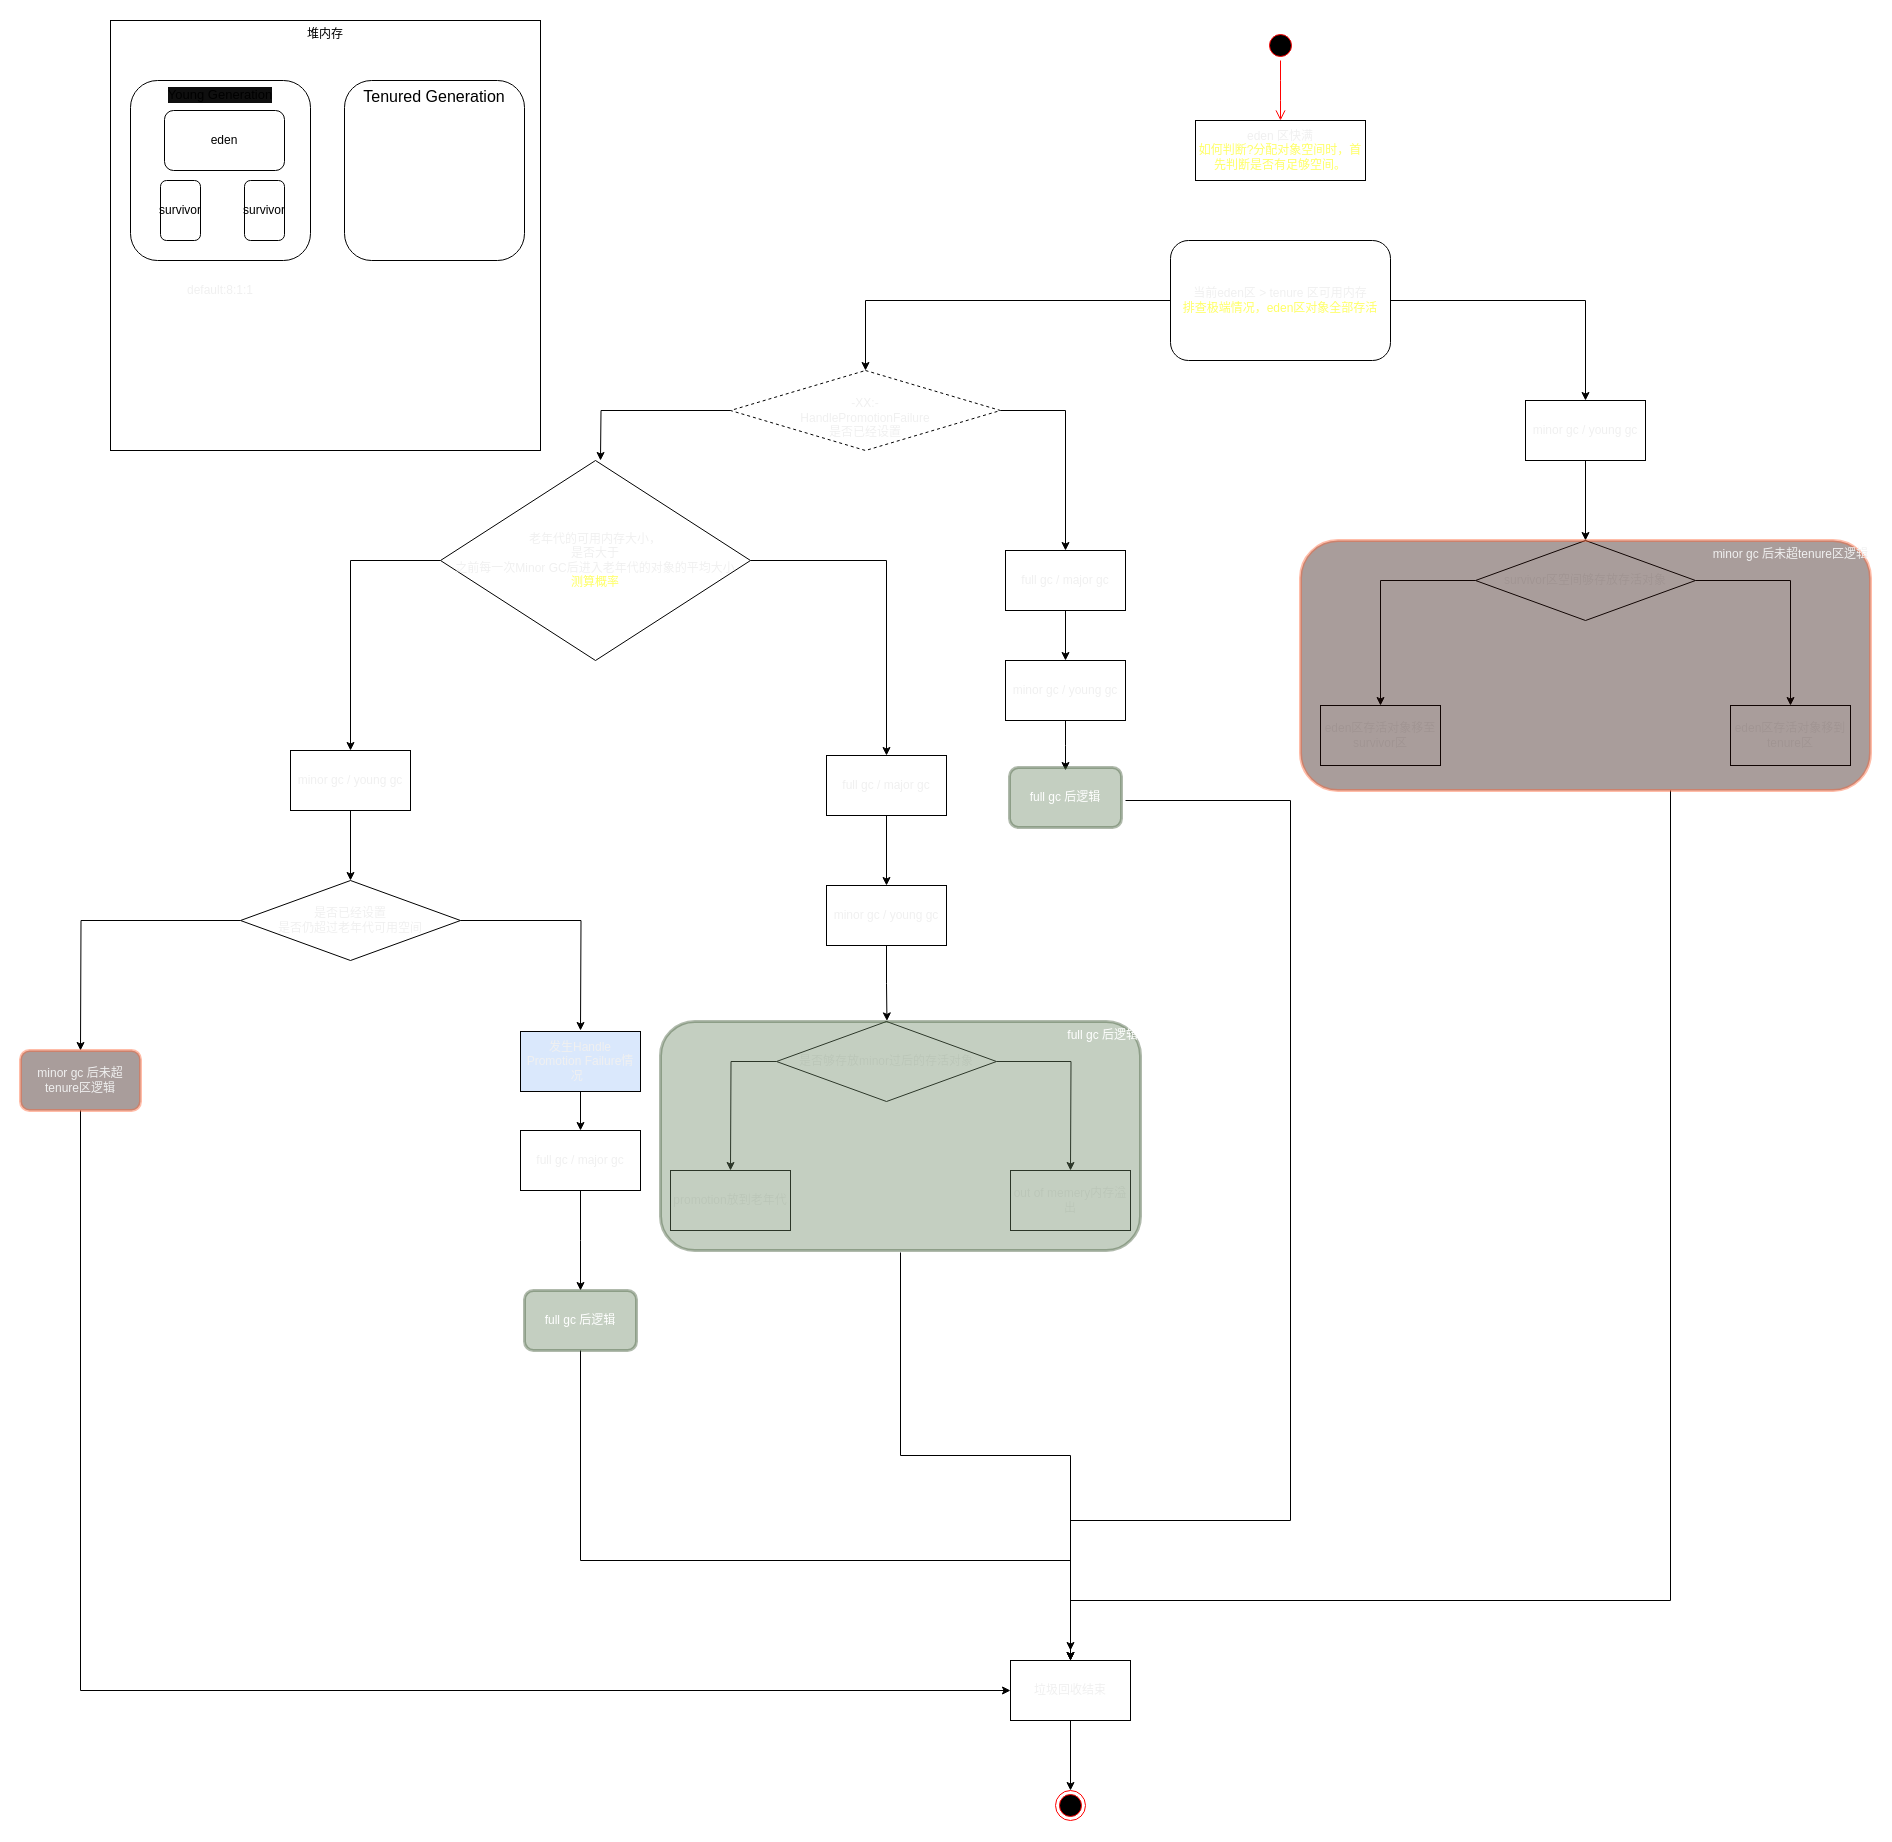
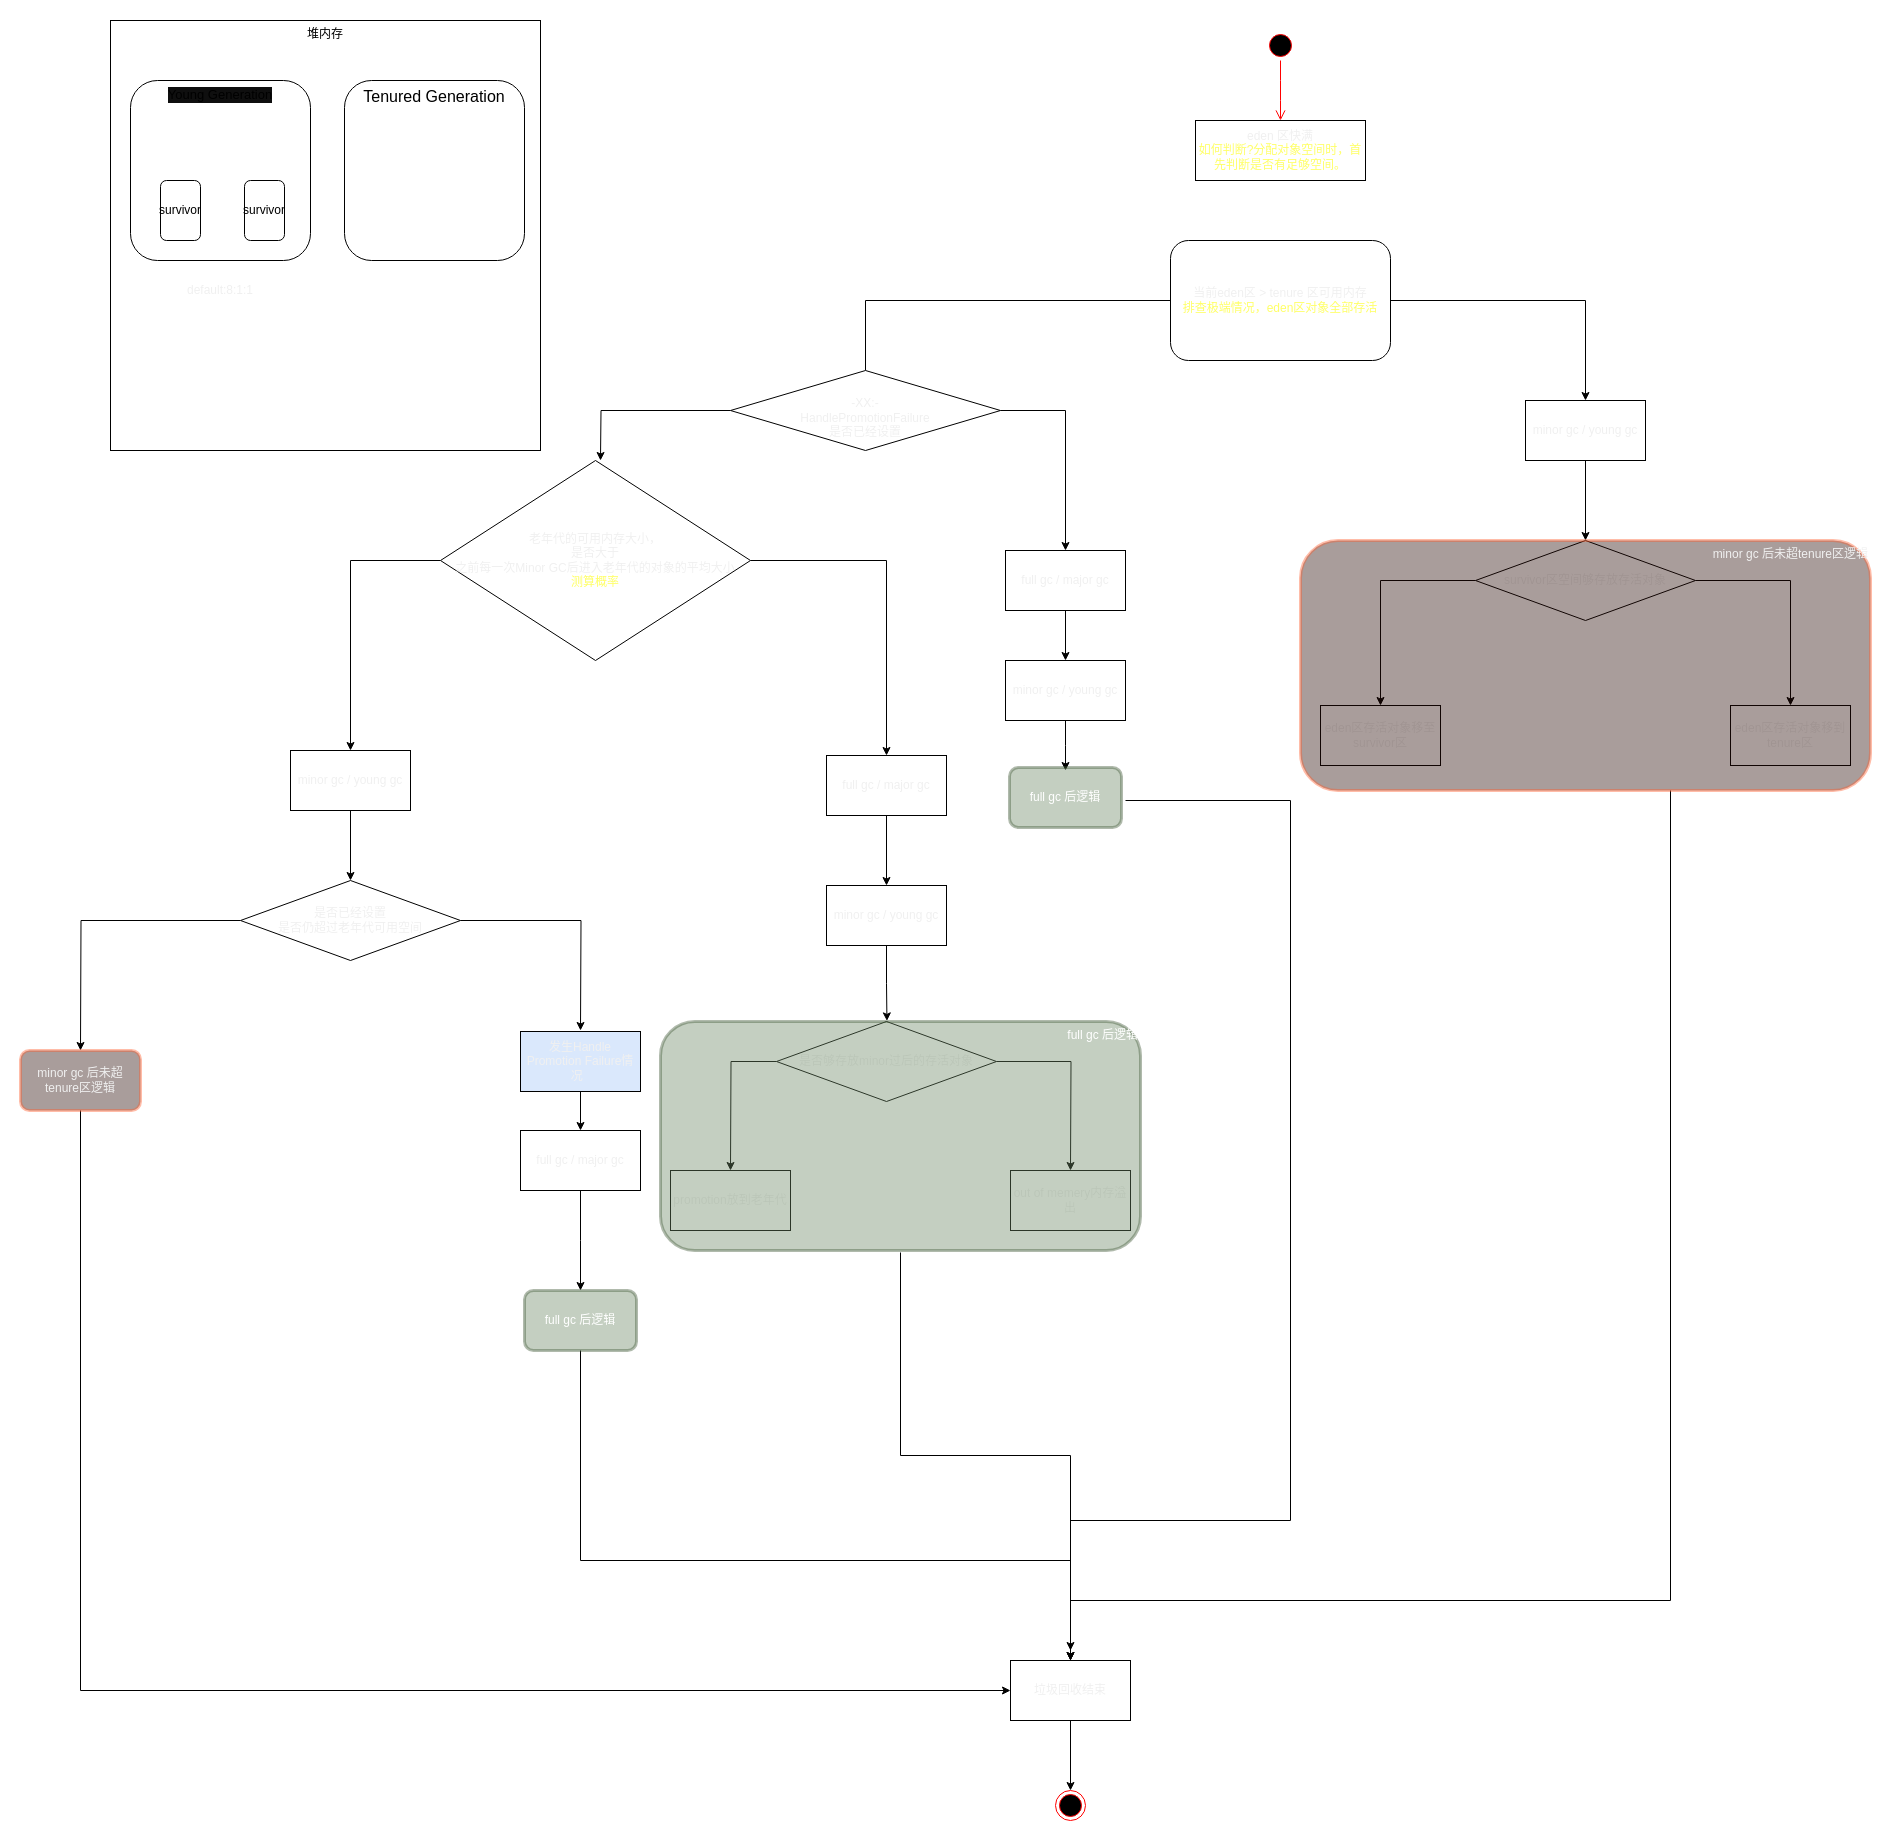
node "eden": removed
edge "当前eden区 > tenure 区可用内存 排查极端情况，eden区对象全部存活" -> "-XX:- HandlePromotionFailure 是否已经设置": arrowhead classic -> none
node "-XX:- HandlePromotionFailure 是否已经设置": style dashed -> solid
